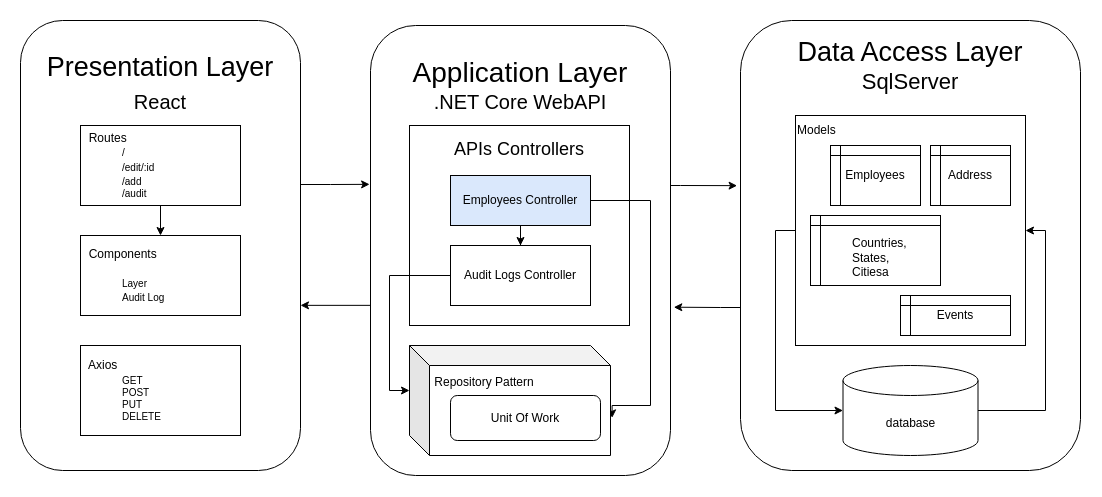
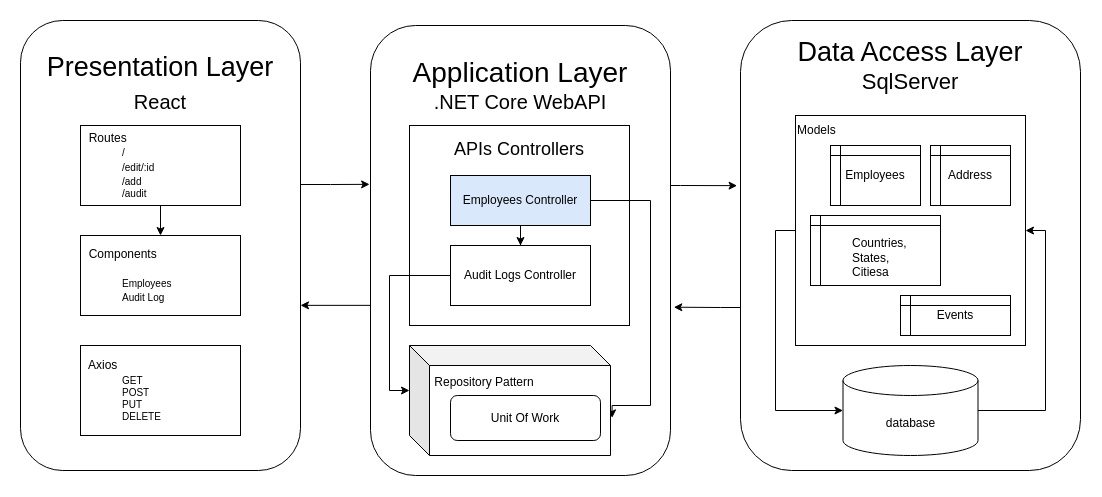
node "Components Layer Audit Log": label "Components Layer Audit Log" -> "Components Employees Audit Log"
